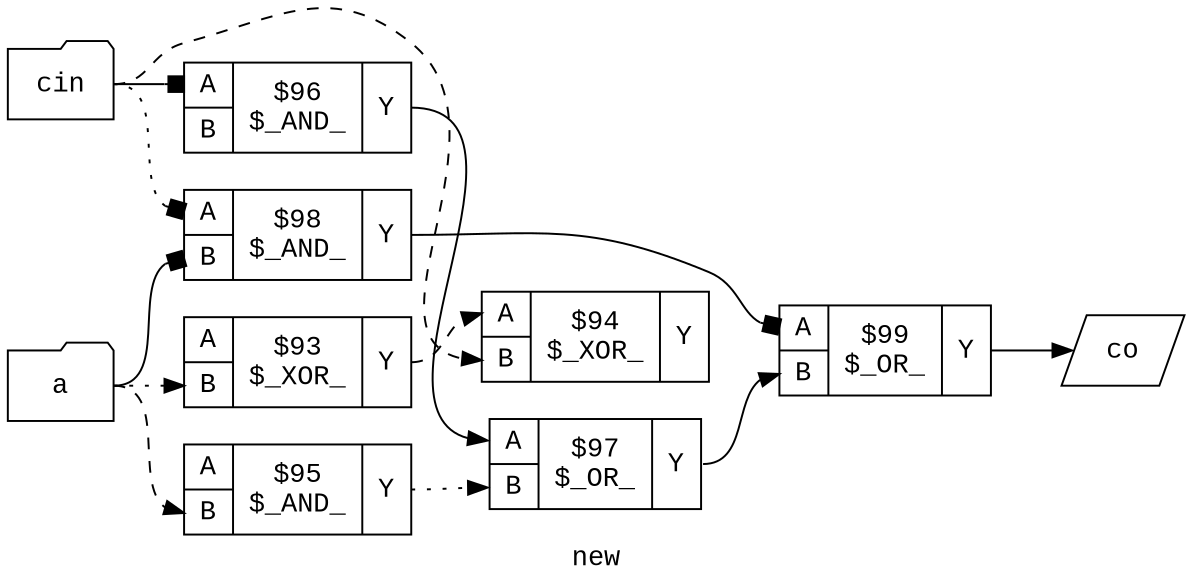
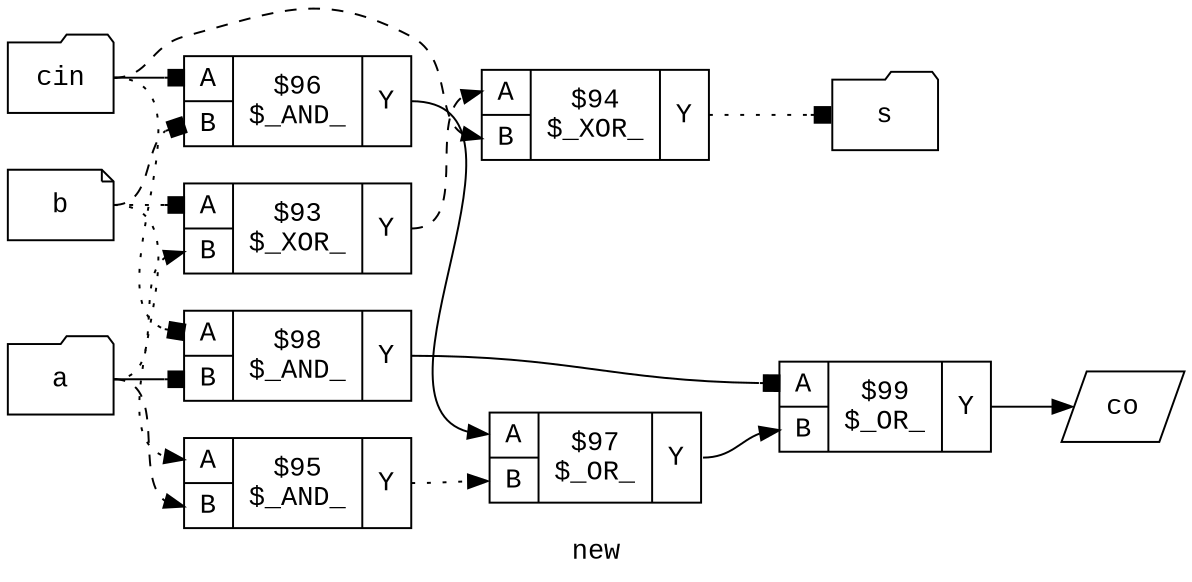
node "s": added
node "b": added
